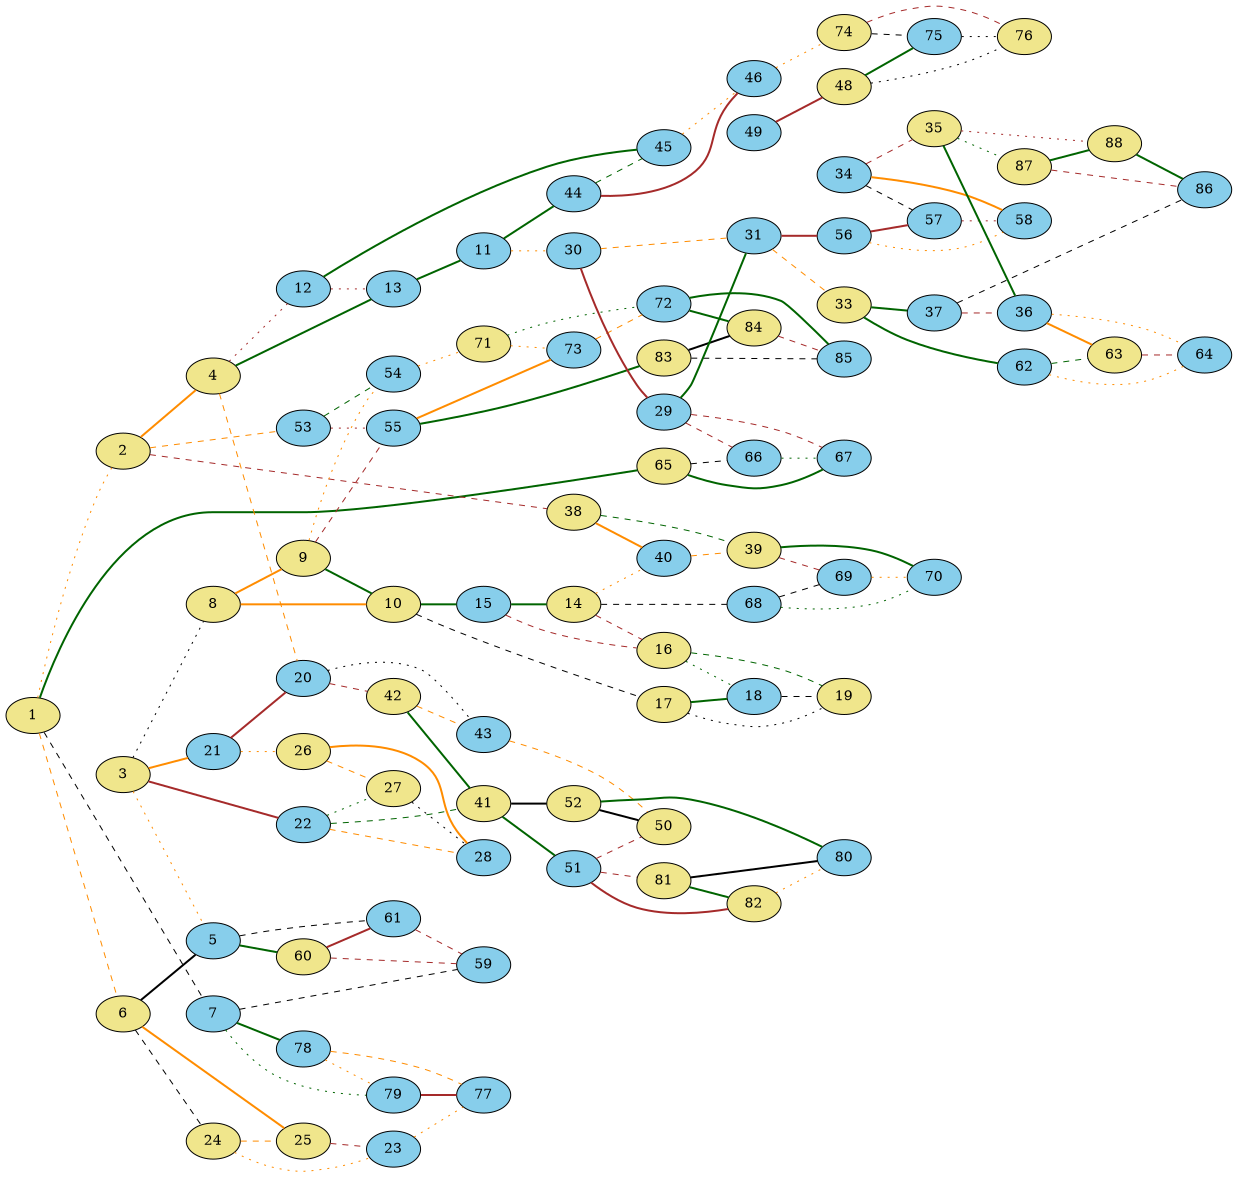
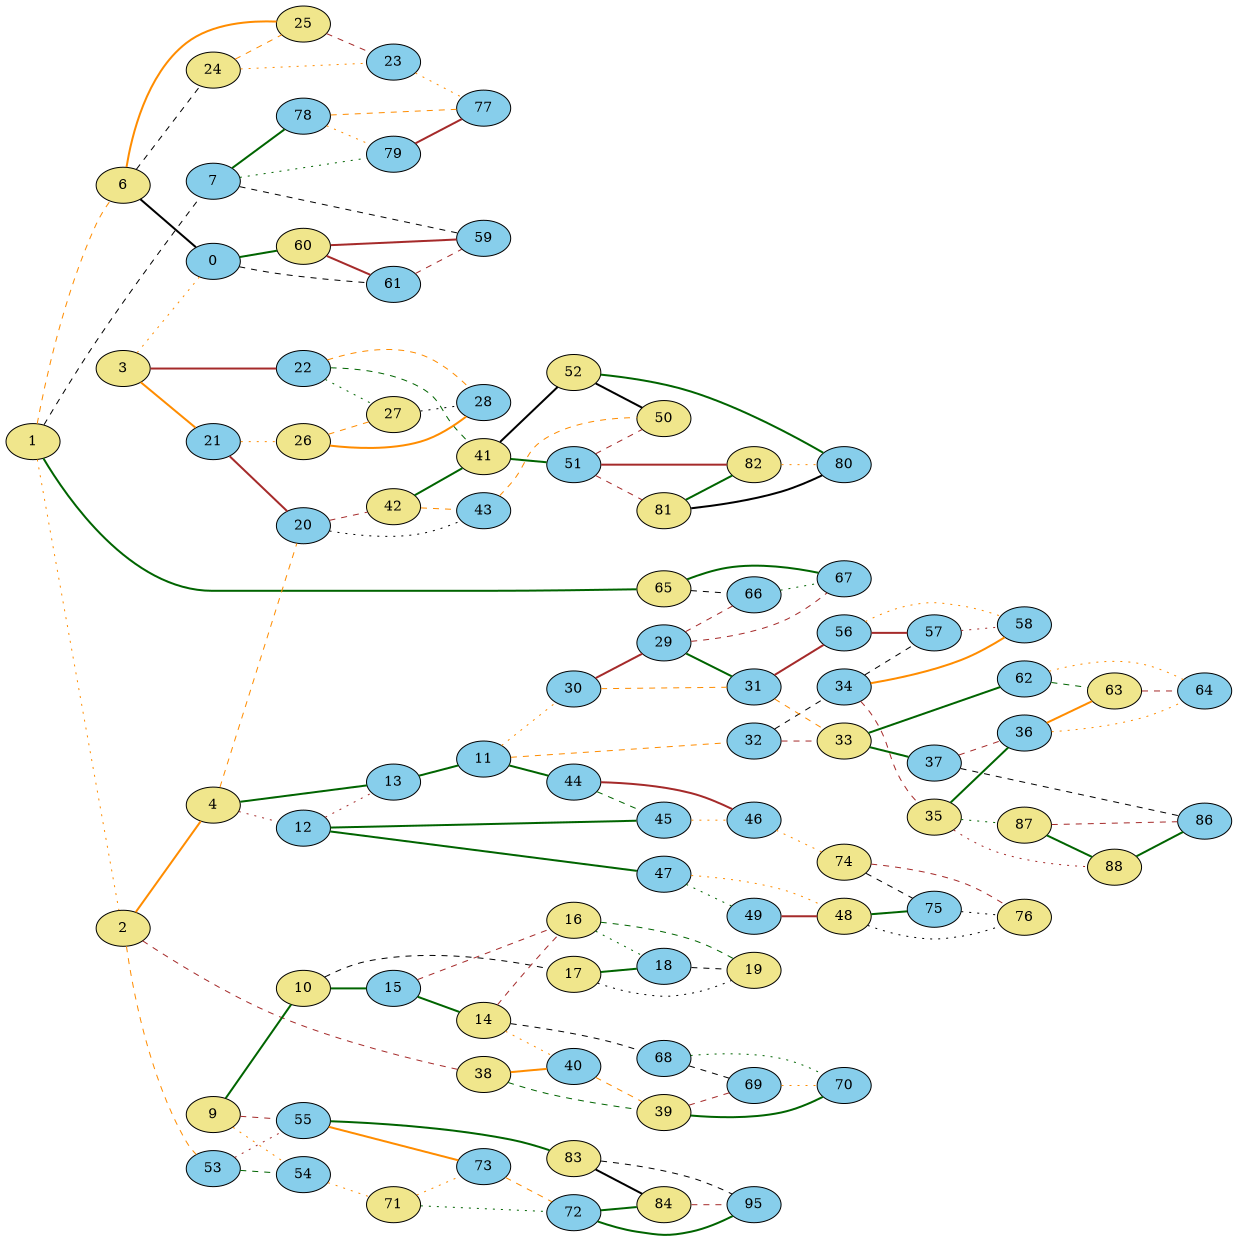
node "85": label "85" -> "95"
node "8": removed
node "32": added
node "47": added
node "5": label "5" -> "0"
edge "60" -- "59": style dashed -> bold
